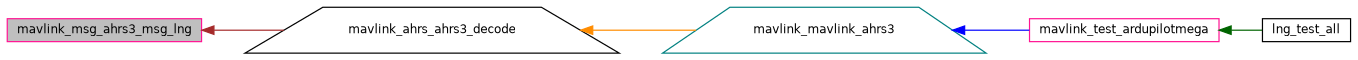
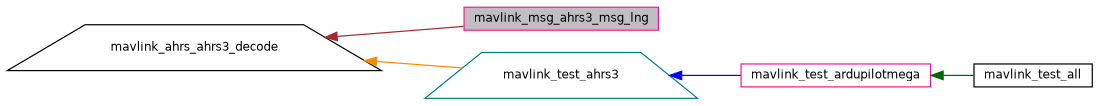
edge "mavlink_ahrs_ahrs3_decode" -> "mavlink_msg_ahrs3_msg_lng": reversed
node "mavlink_mavlink_ahrs3": label "mavlink_mavlink_ahrs3" -> "mavlink_test_ahrs3"
node "lng_test_all": label "lng_test_all" -> "mavlink_test_all"
